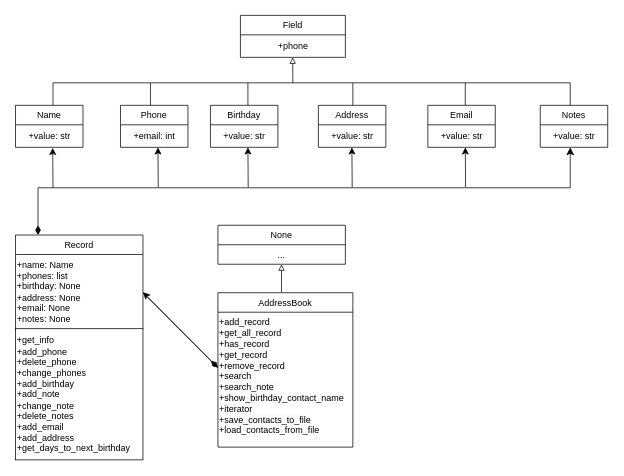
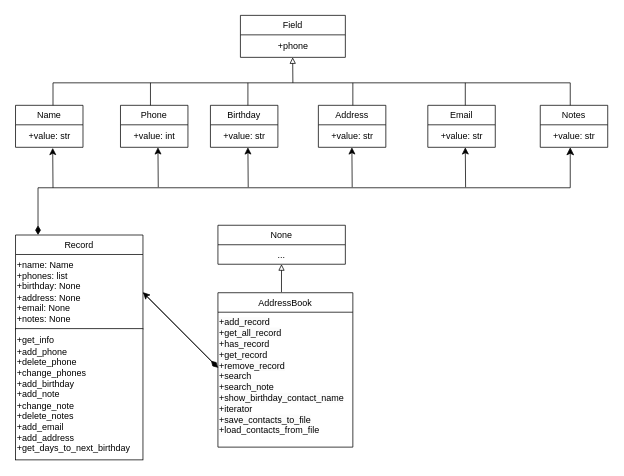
node "+email: int": label "+email: int" -> "+value: int"
